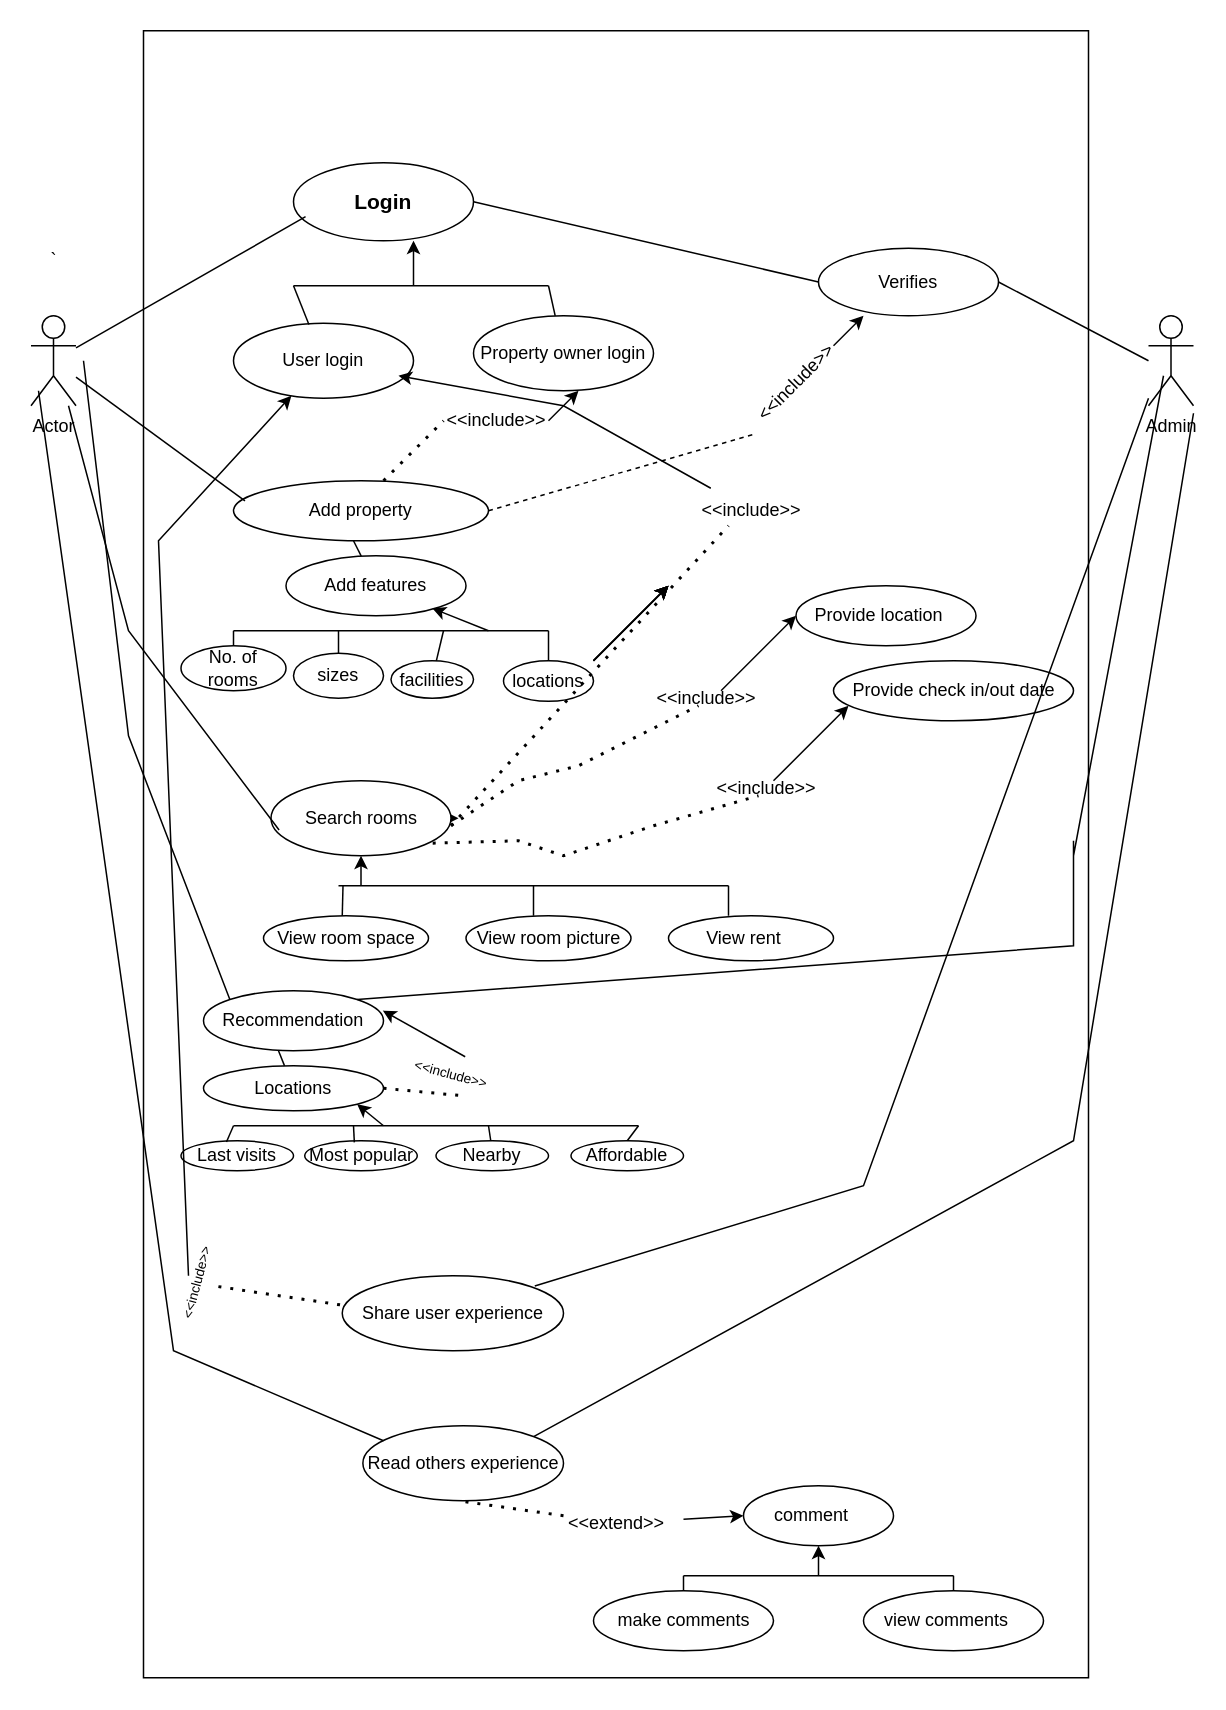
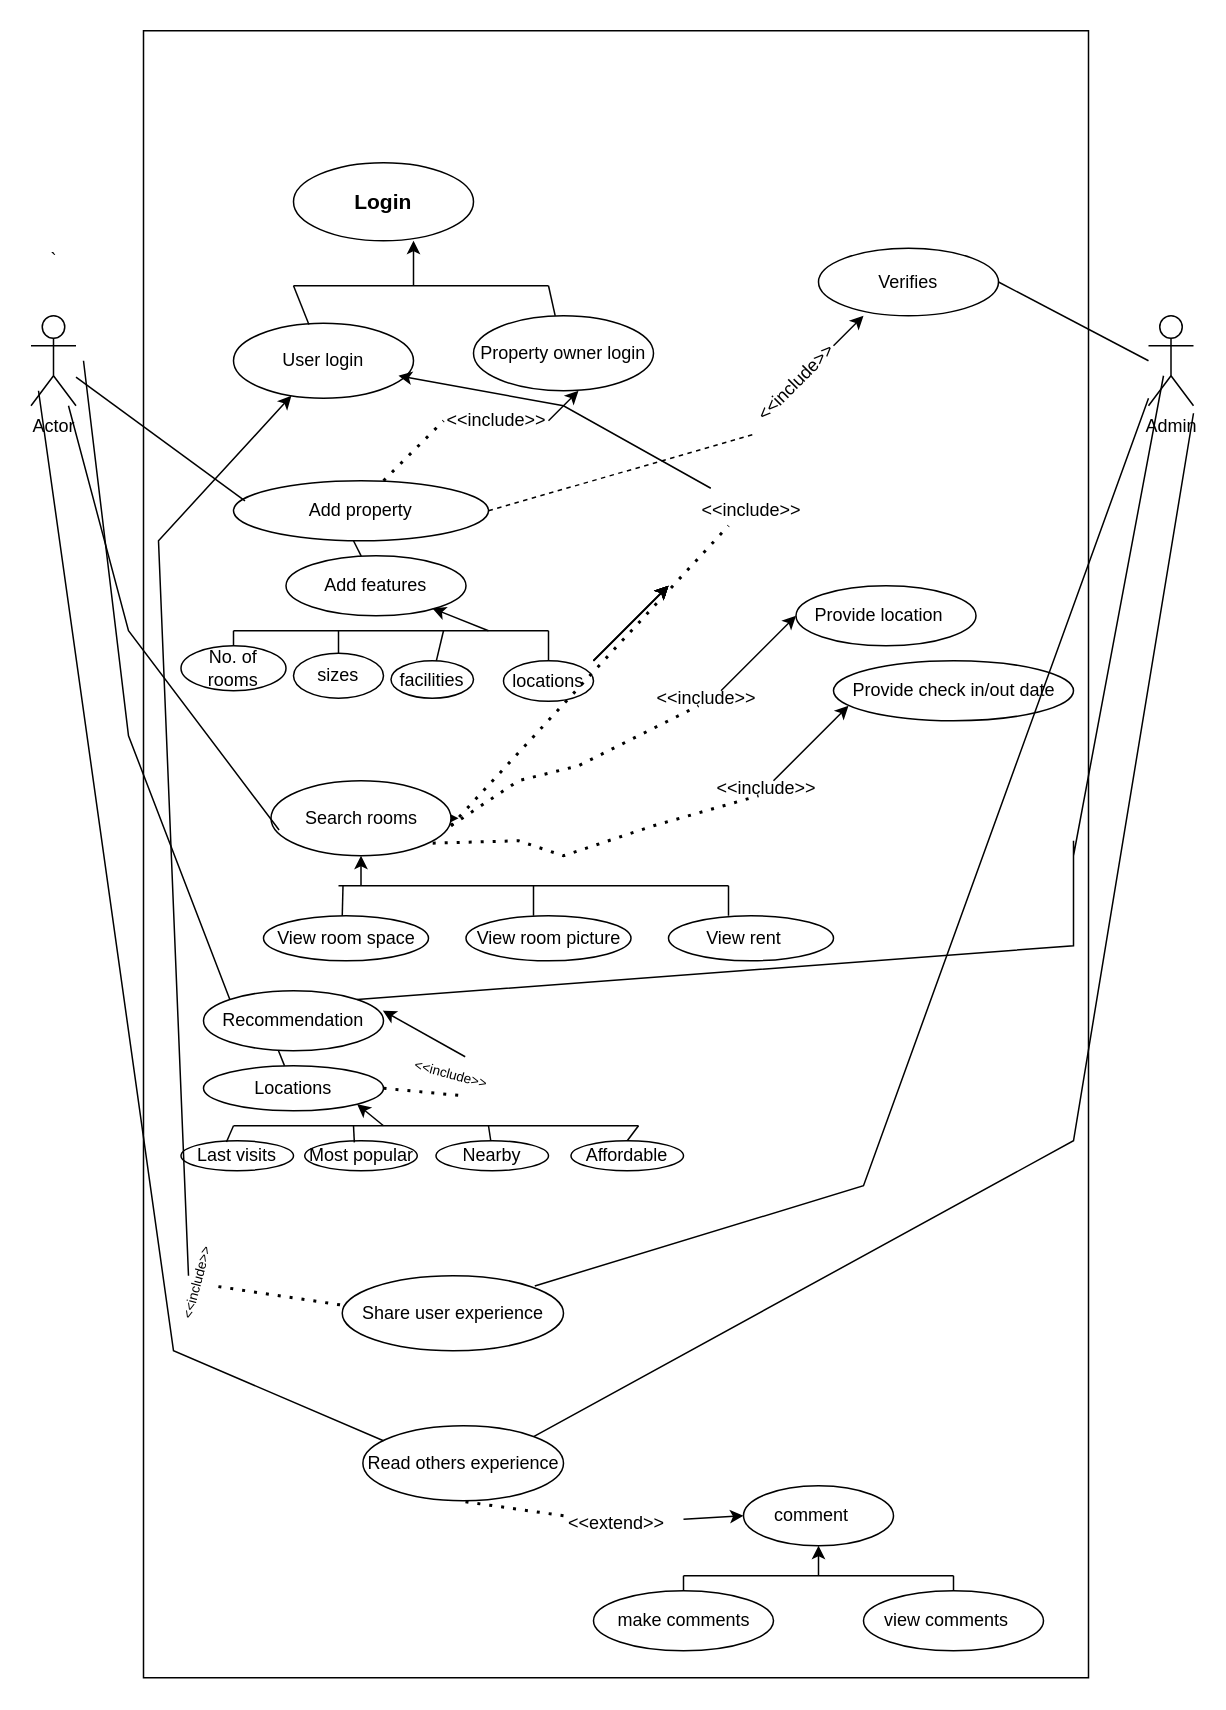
edge "Login" -- "Verifies": removed
edge "Login" -- "Actor": removed
